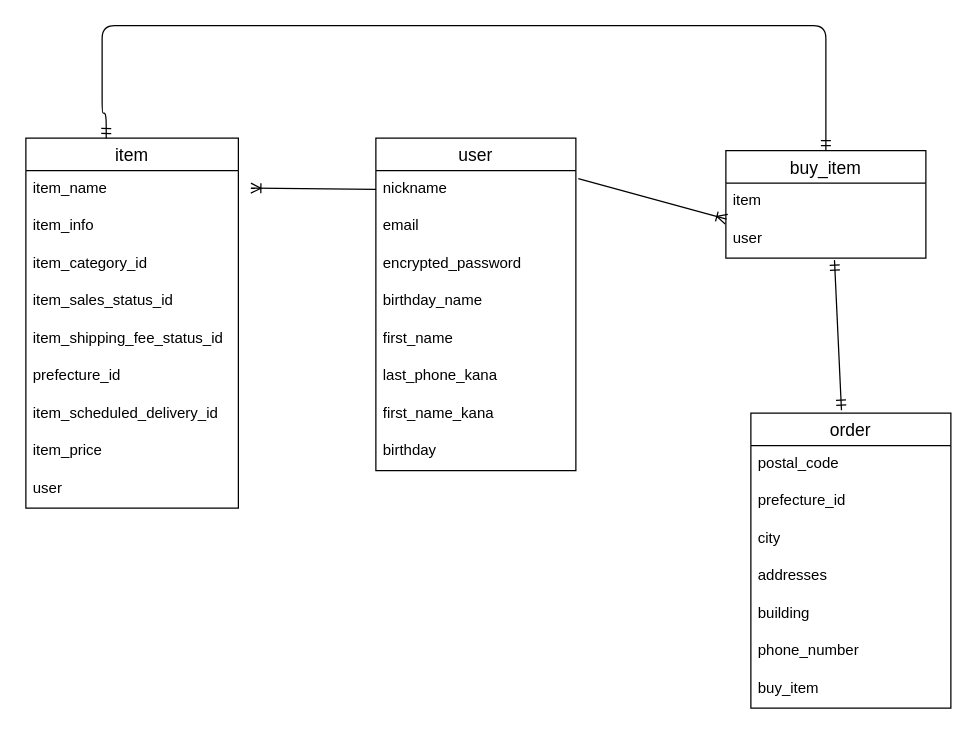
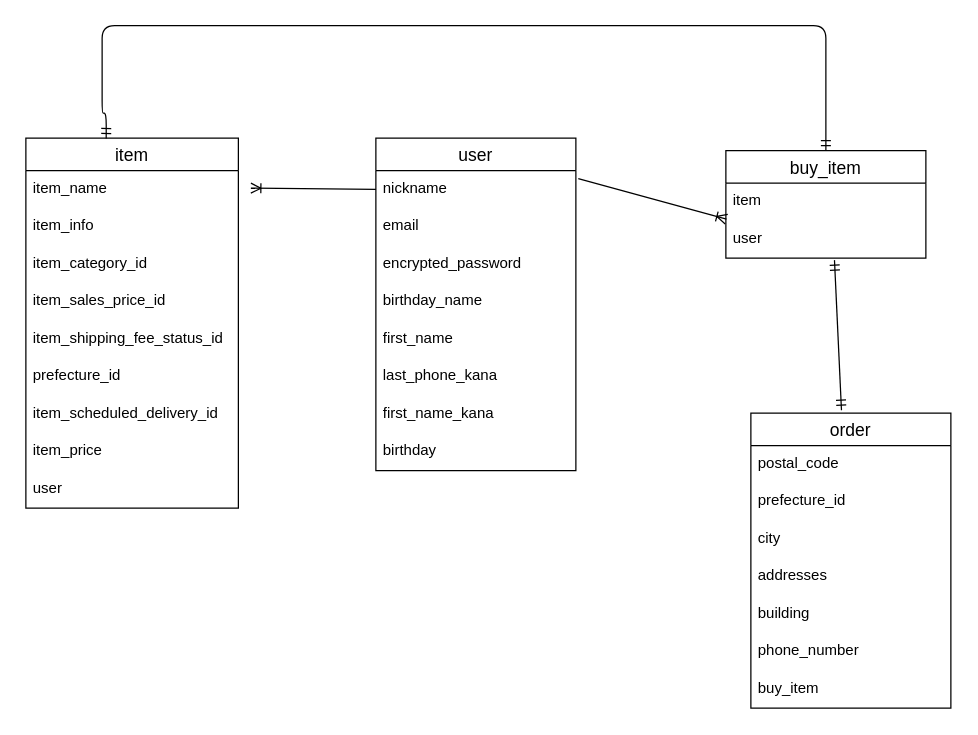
node "item_sales_status_id": label "item_sales_status_id" -> "item_sales_price_id"
